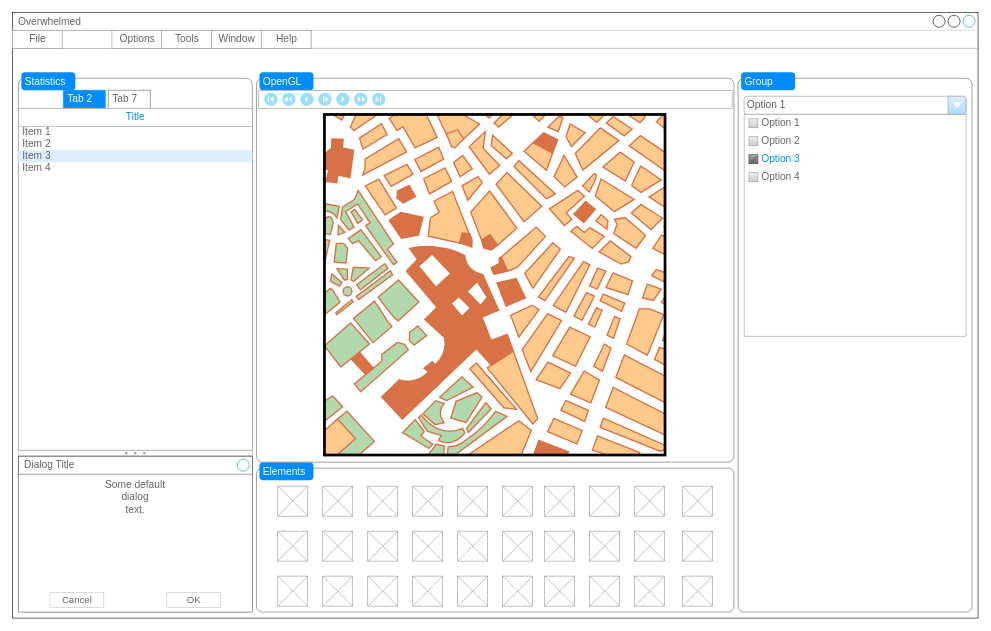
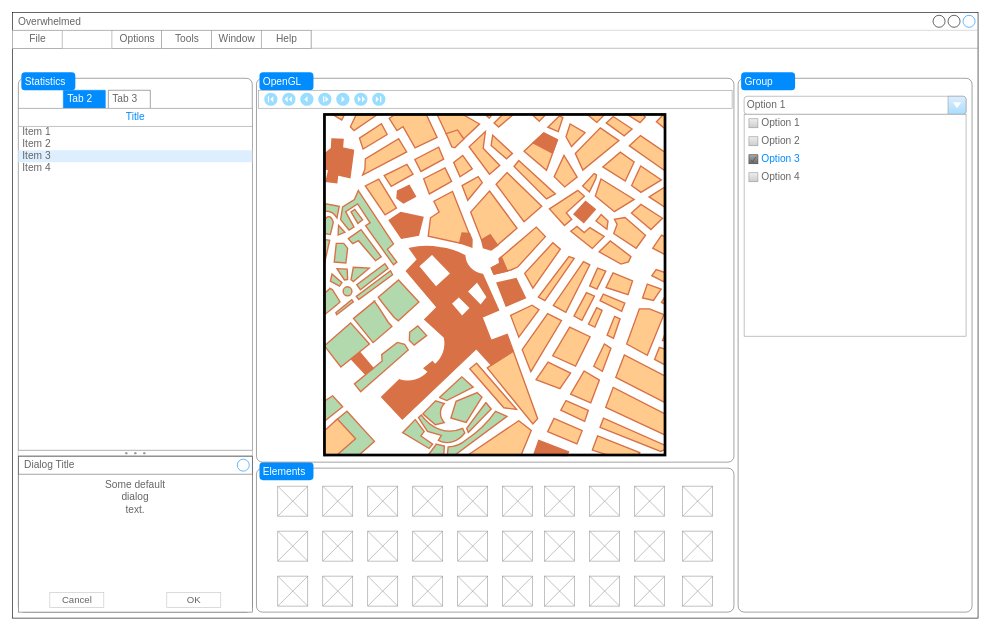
node "Tab 7": label "Tab 7" -> "Tab 3"
